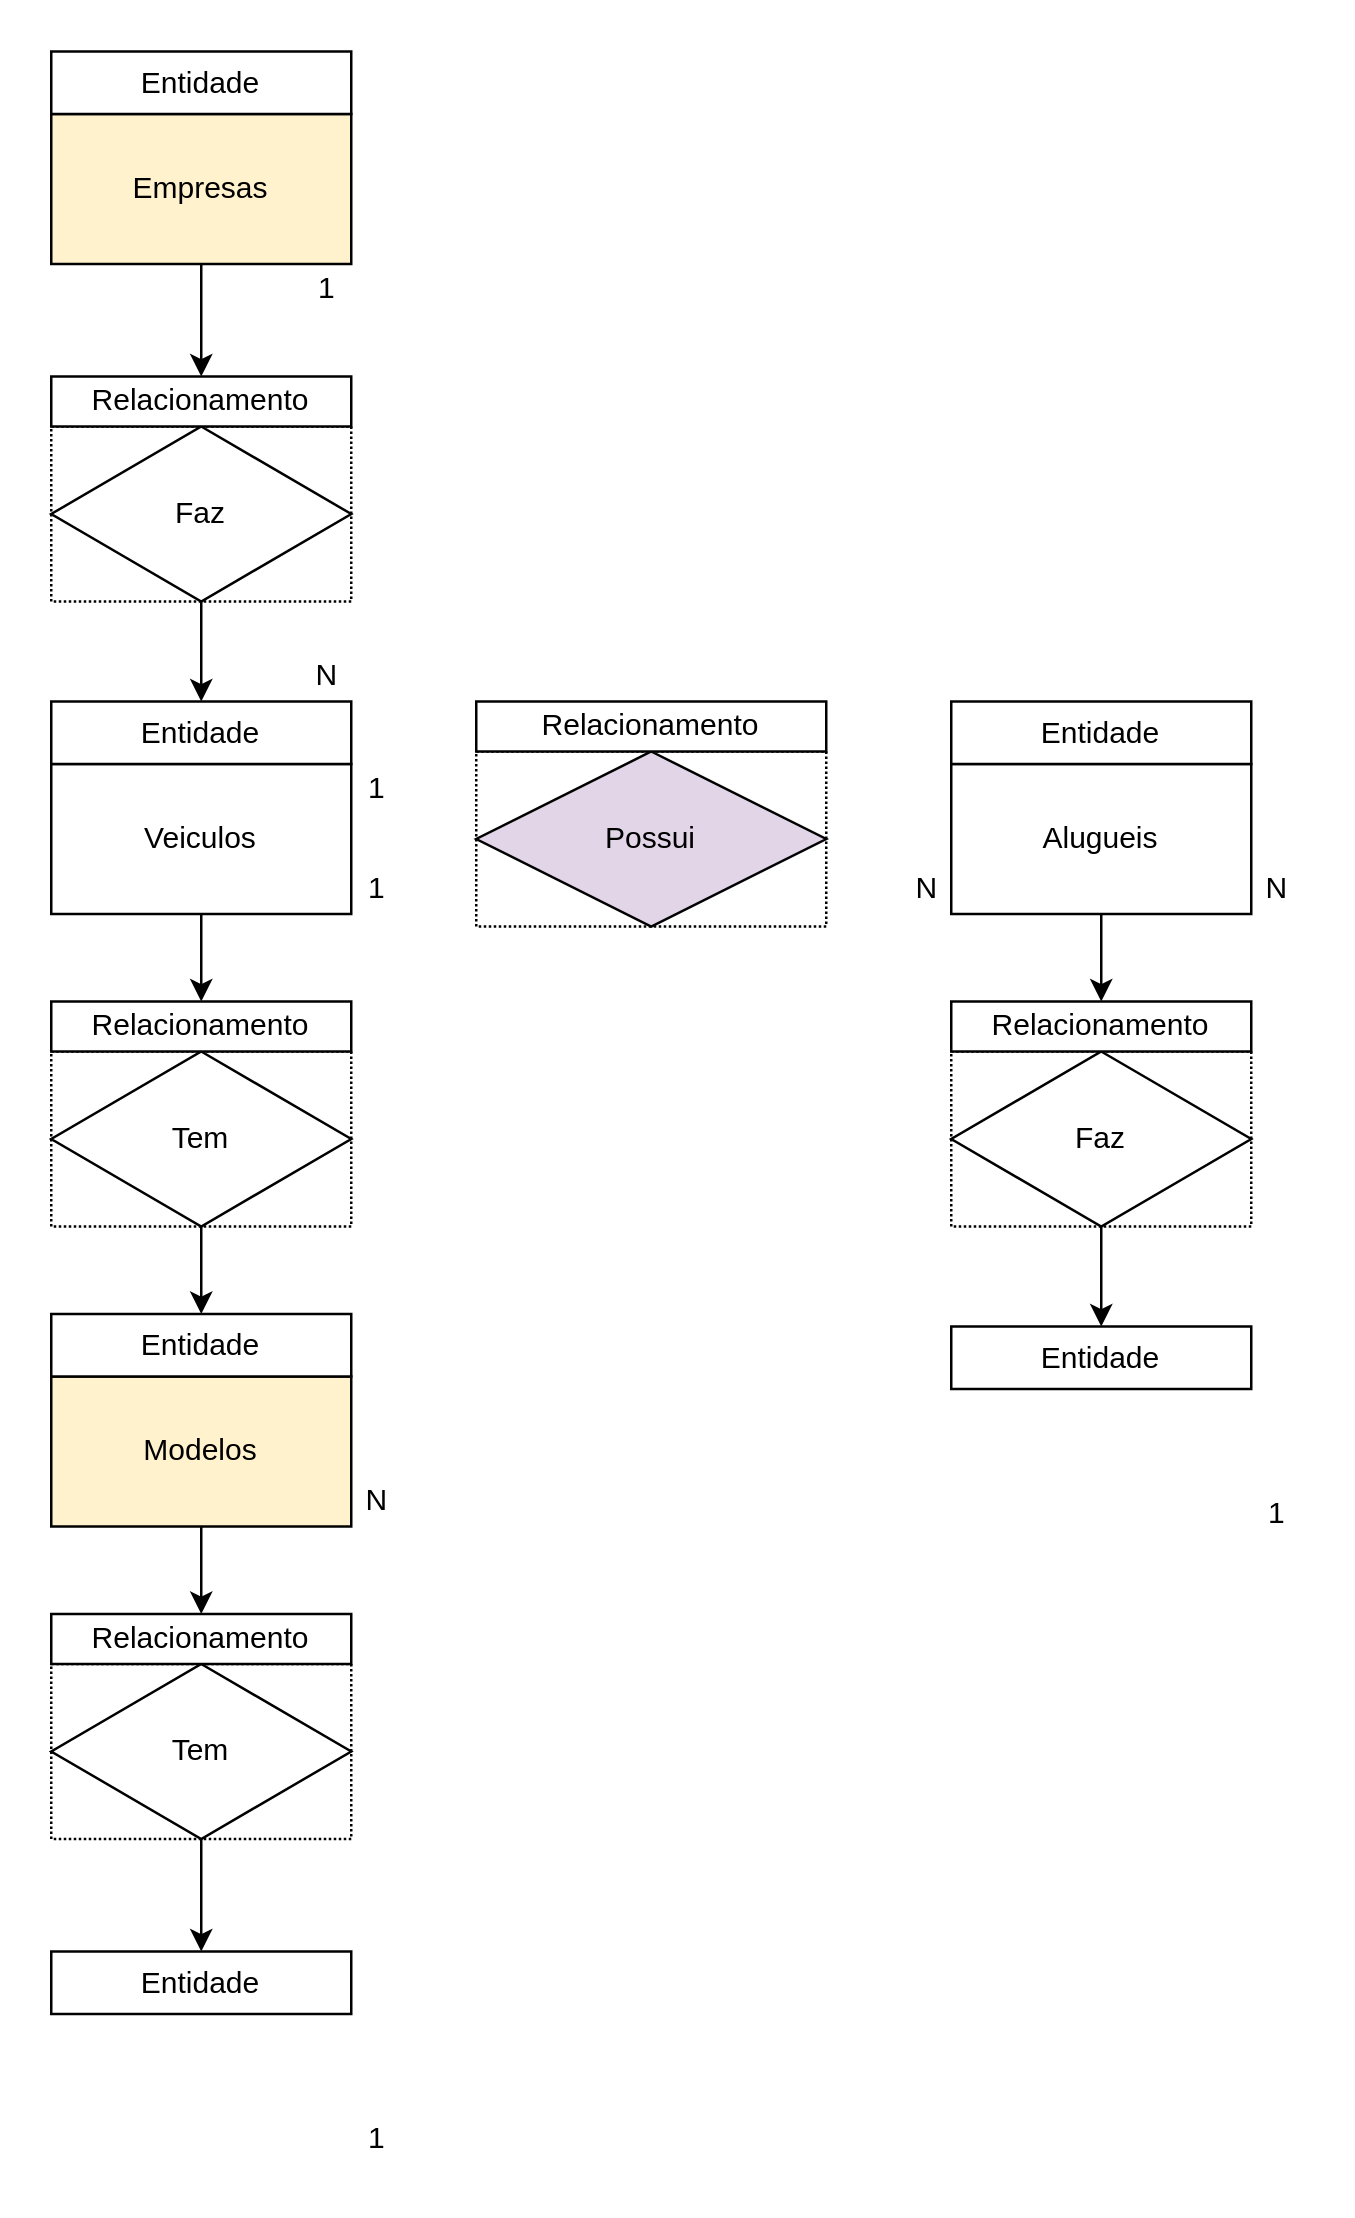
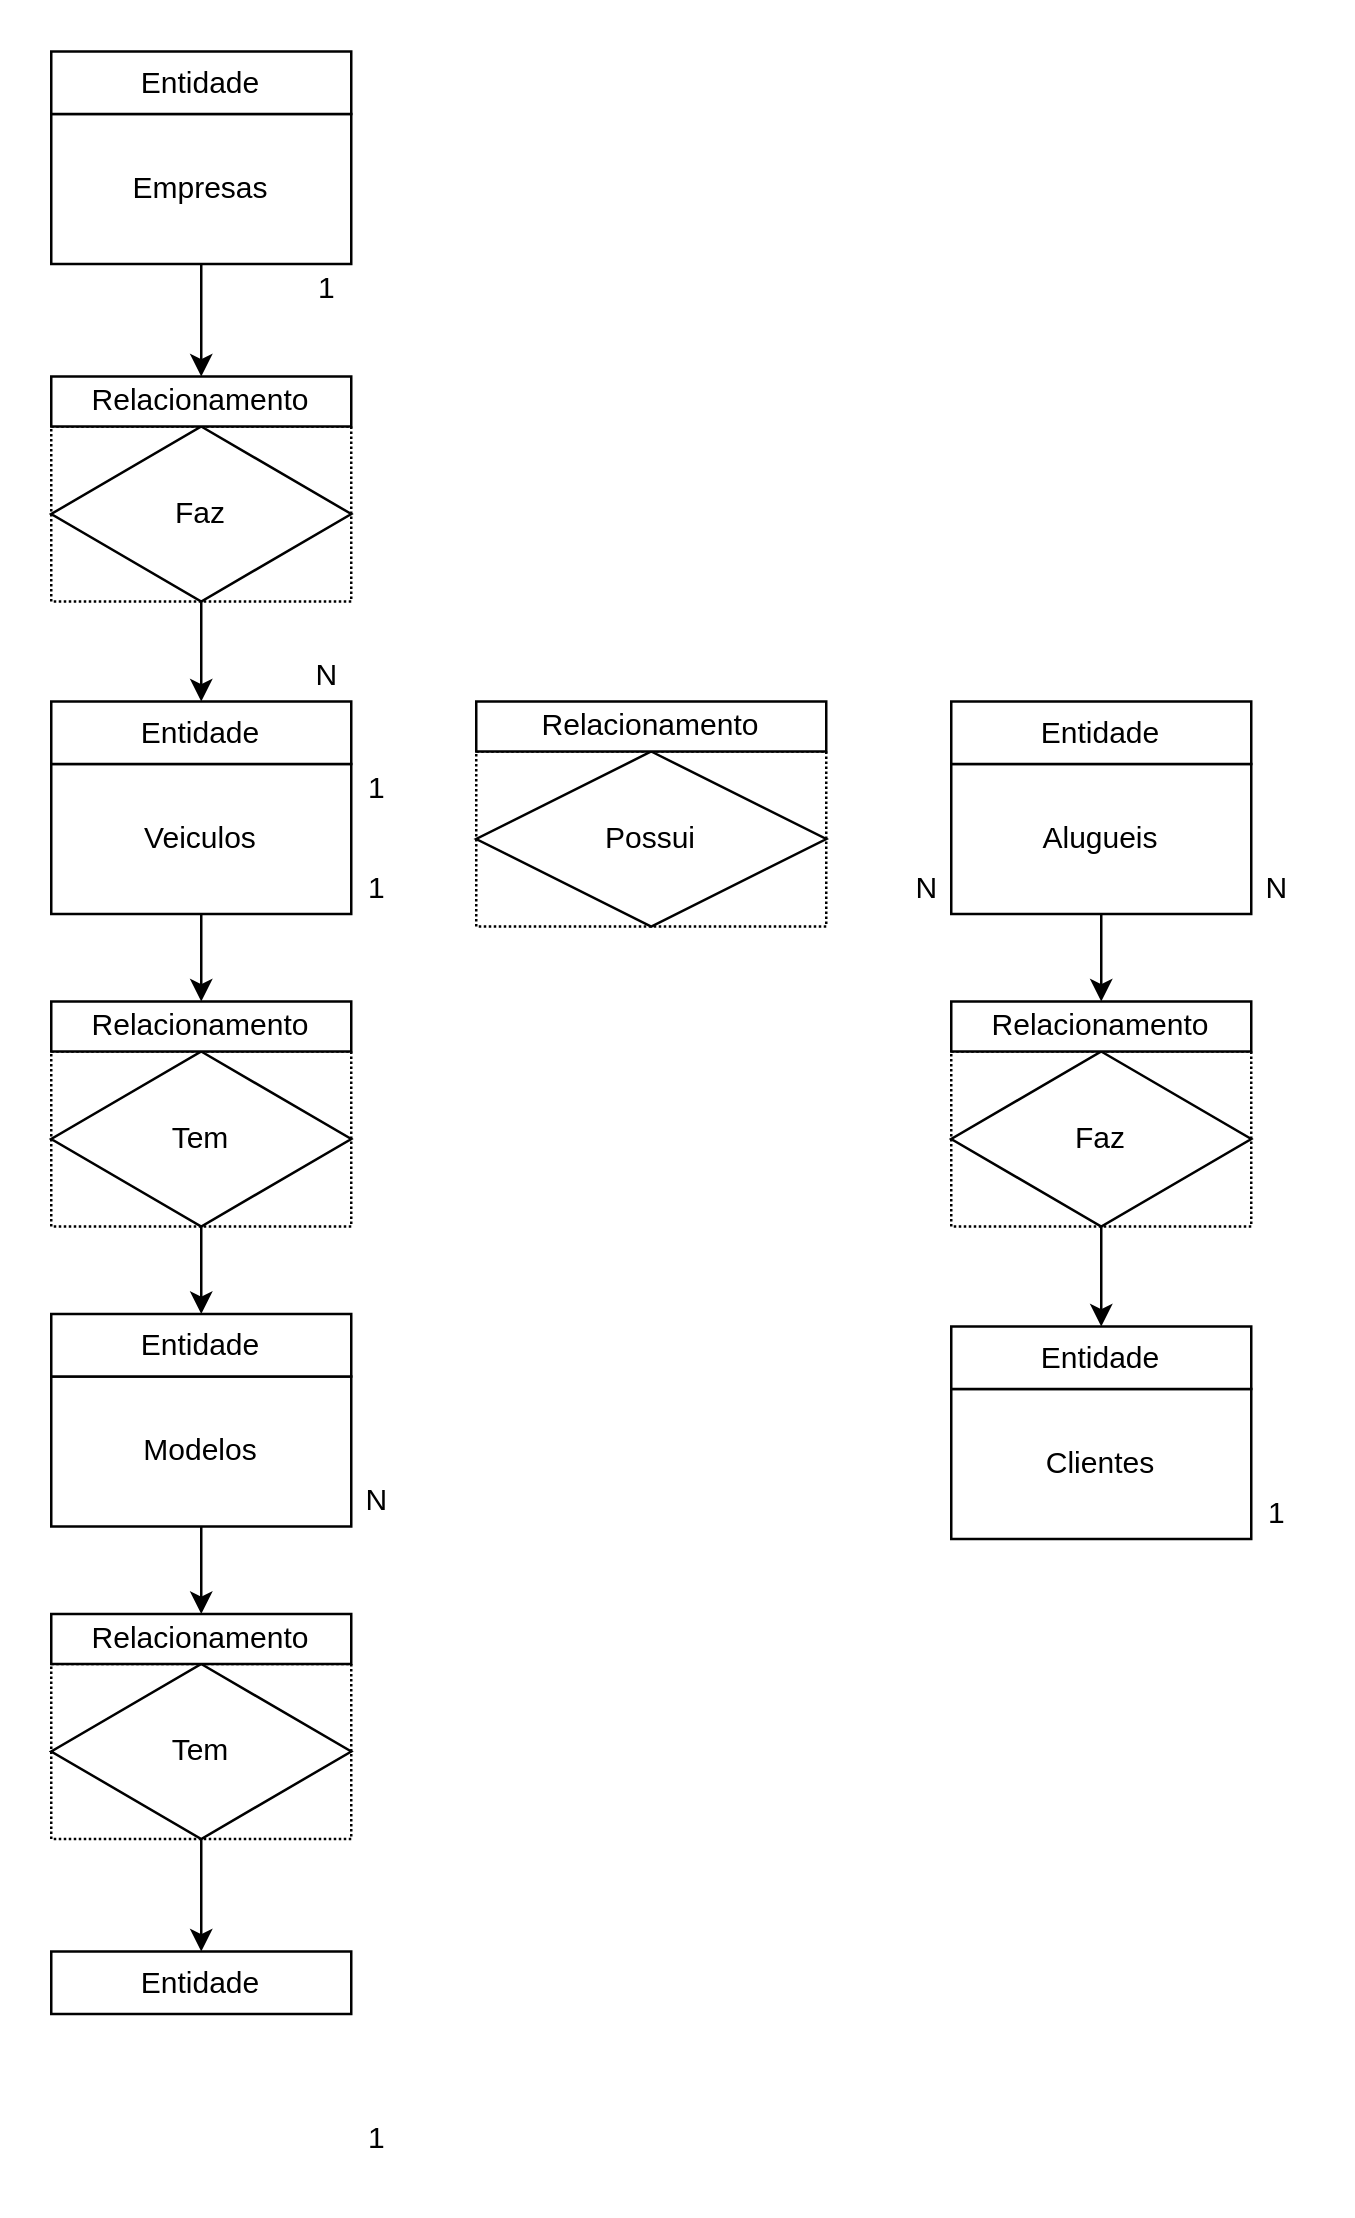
node "Empresas": fillcolor #fff2cc -> #ffffff
node "Possui": fillcolor #e1d5e7 -> #ffffff
node "Modelos": fillcolor #fff2cc -> #ffffff
node "Clientes": added
